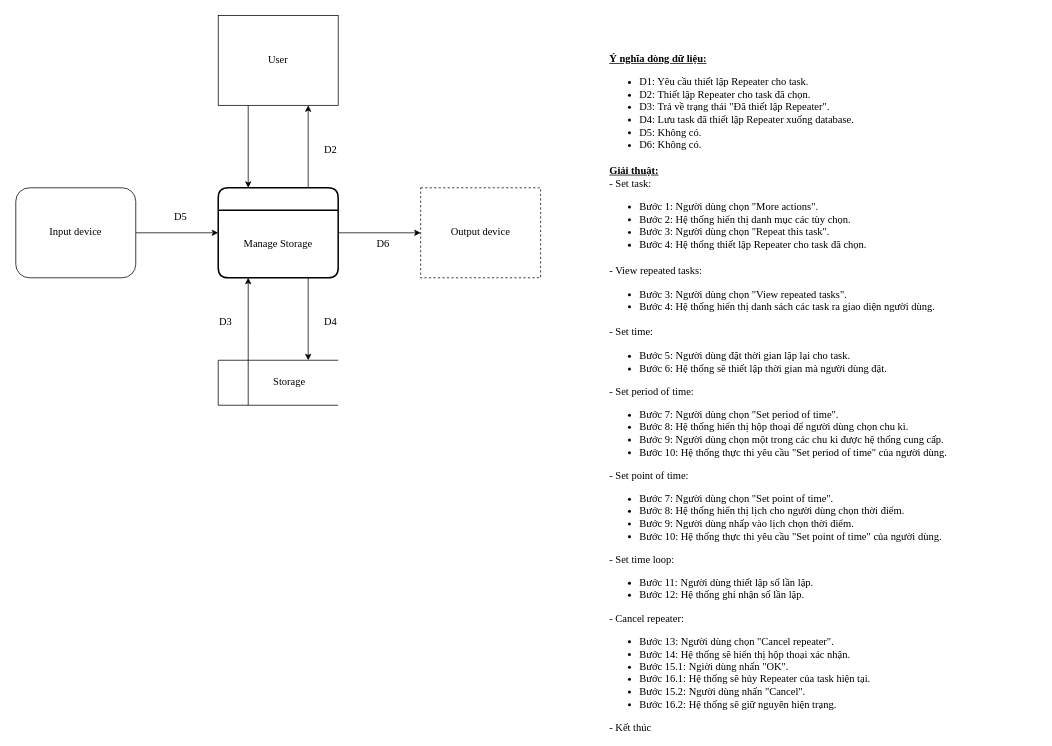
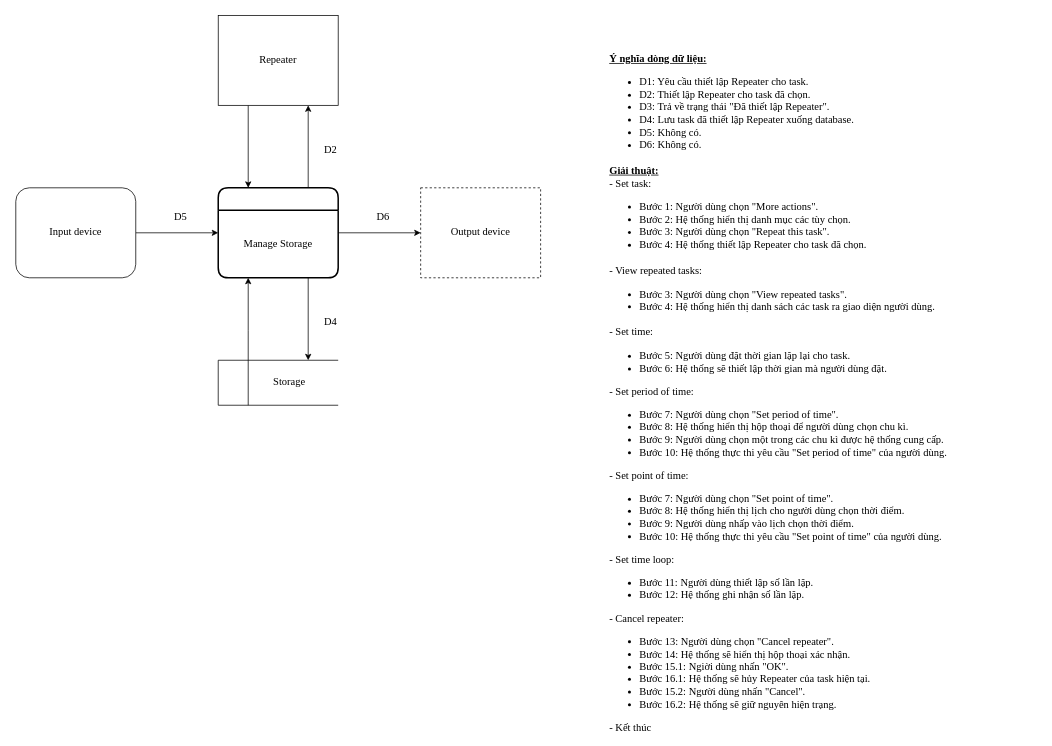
node "User": label "User" -> "Repeater"
node "D6": moved (383, 244) -> (383, 218)
node "D3": removed
